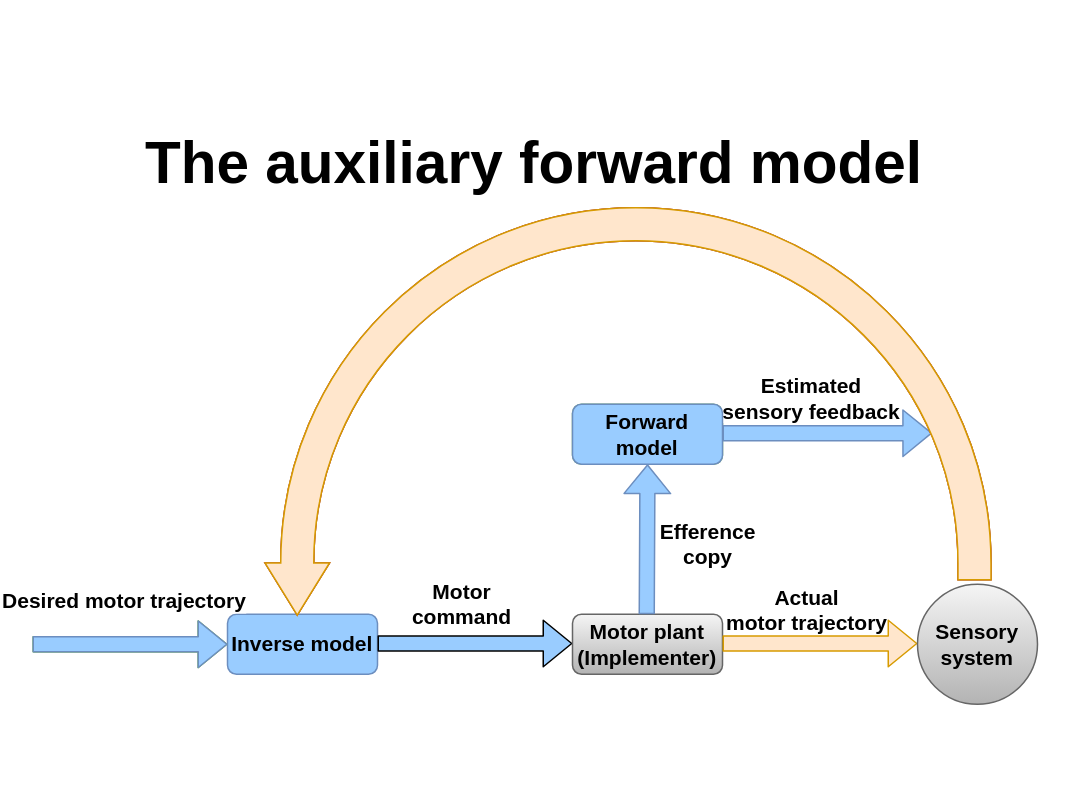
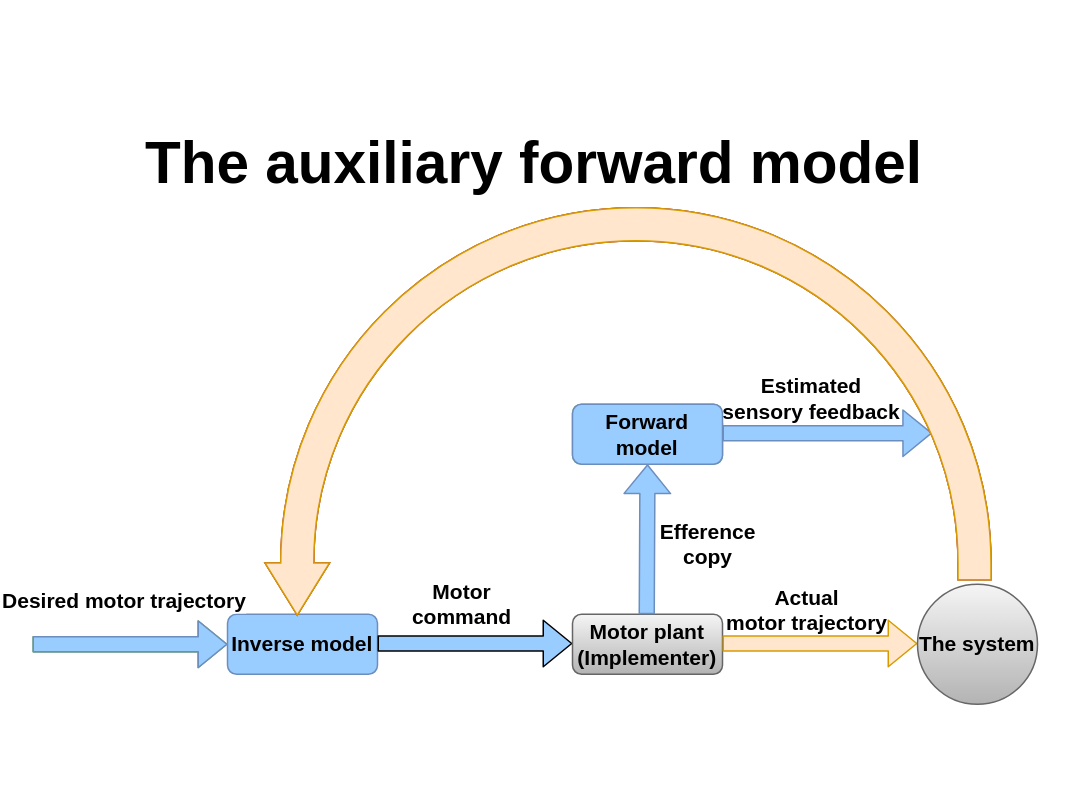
node "Sensory system": label "Sensory system" -> "The system"
